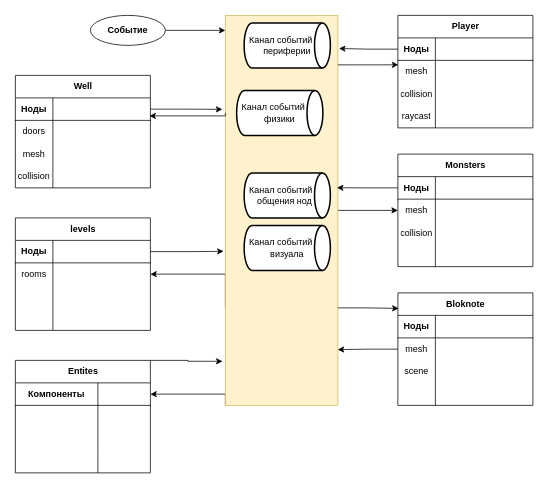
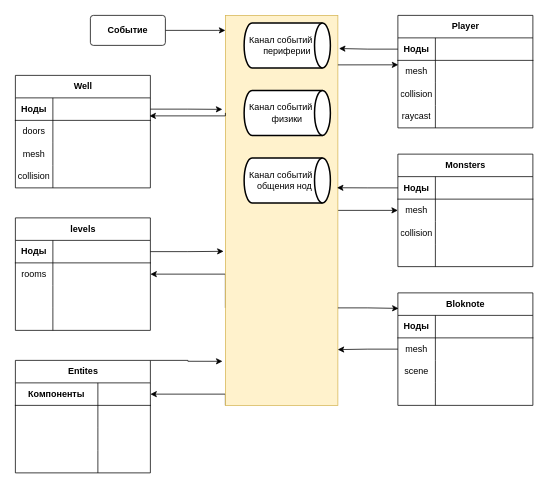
node "Событие": shape ellipse -> rounded rectangle
node "Канал событий физики": moved (280, 113) -> (287, 113)
node "Канал событий общения нод": moved (287, 195) -> (287, 180)
node "Канал событий визуала": removed
